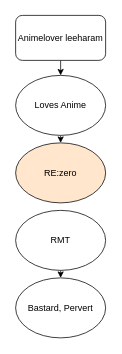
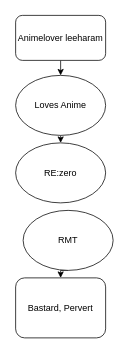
node "RE:zero": fillcolor #ffe6cc -> #ffffff
node "RMT": moved (60, 240) -> (68, 240)
node "Bastard, Pervert": shape ellipse -> rounded rectangle
